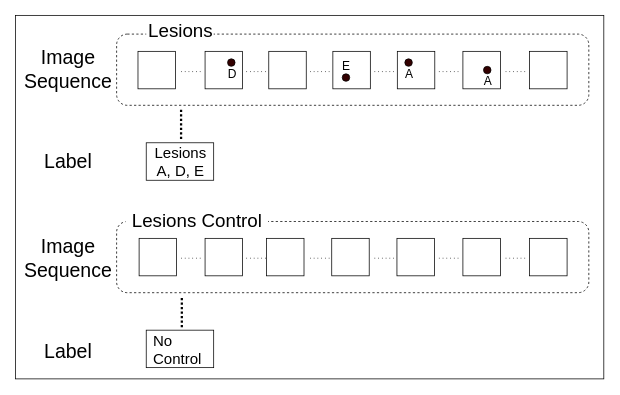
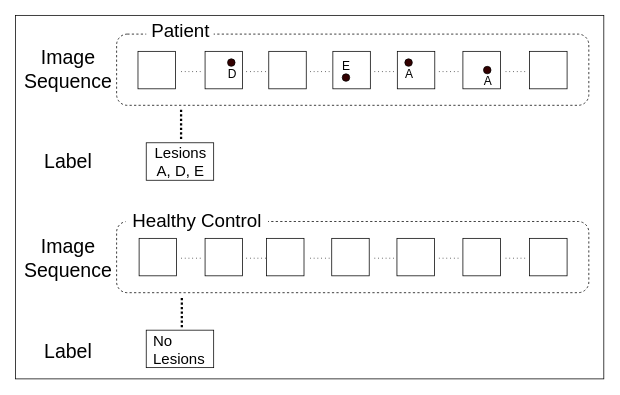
node "Lesions": label "Lesions" -> "Patient"
node "Lesions Control": label "Lesions Control" -> "Healthy Control"
node "No Control": label "No Control" -> "No Lesions"
